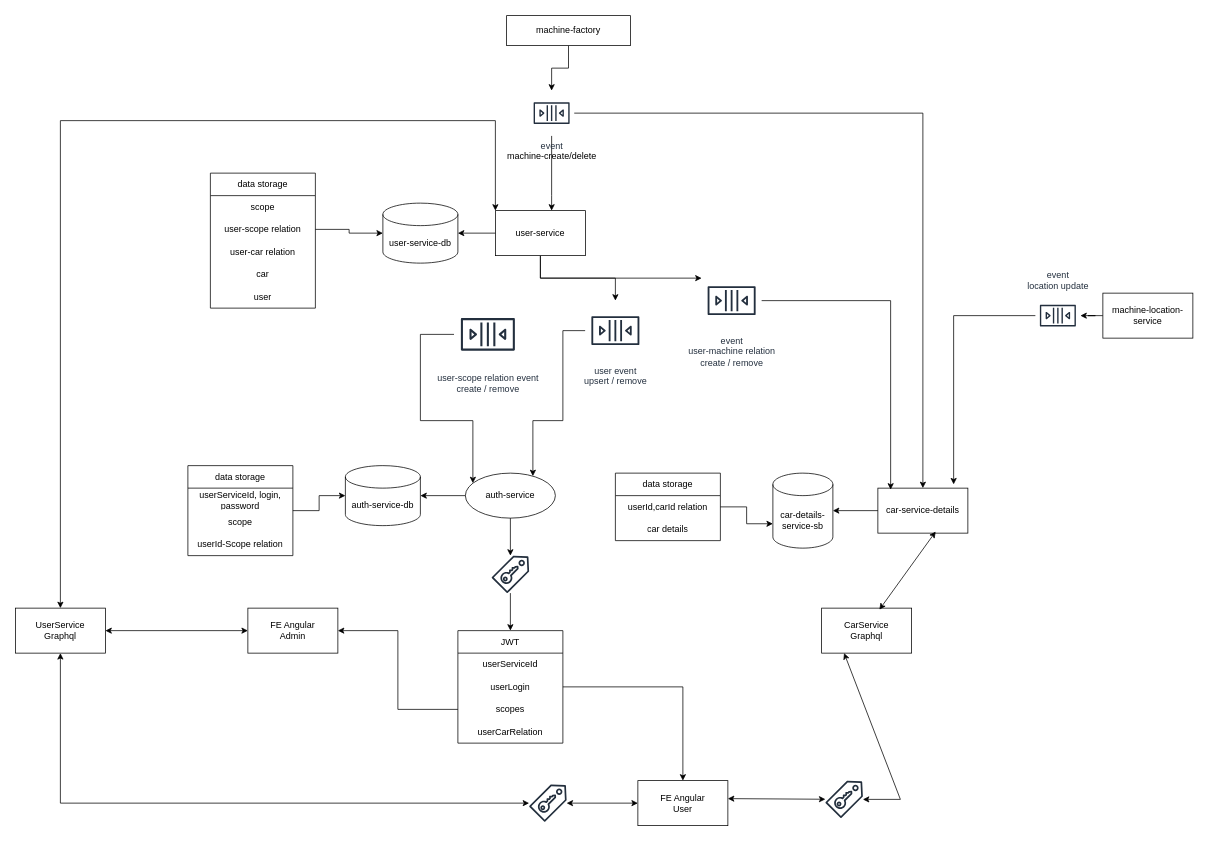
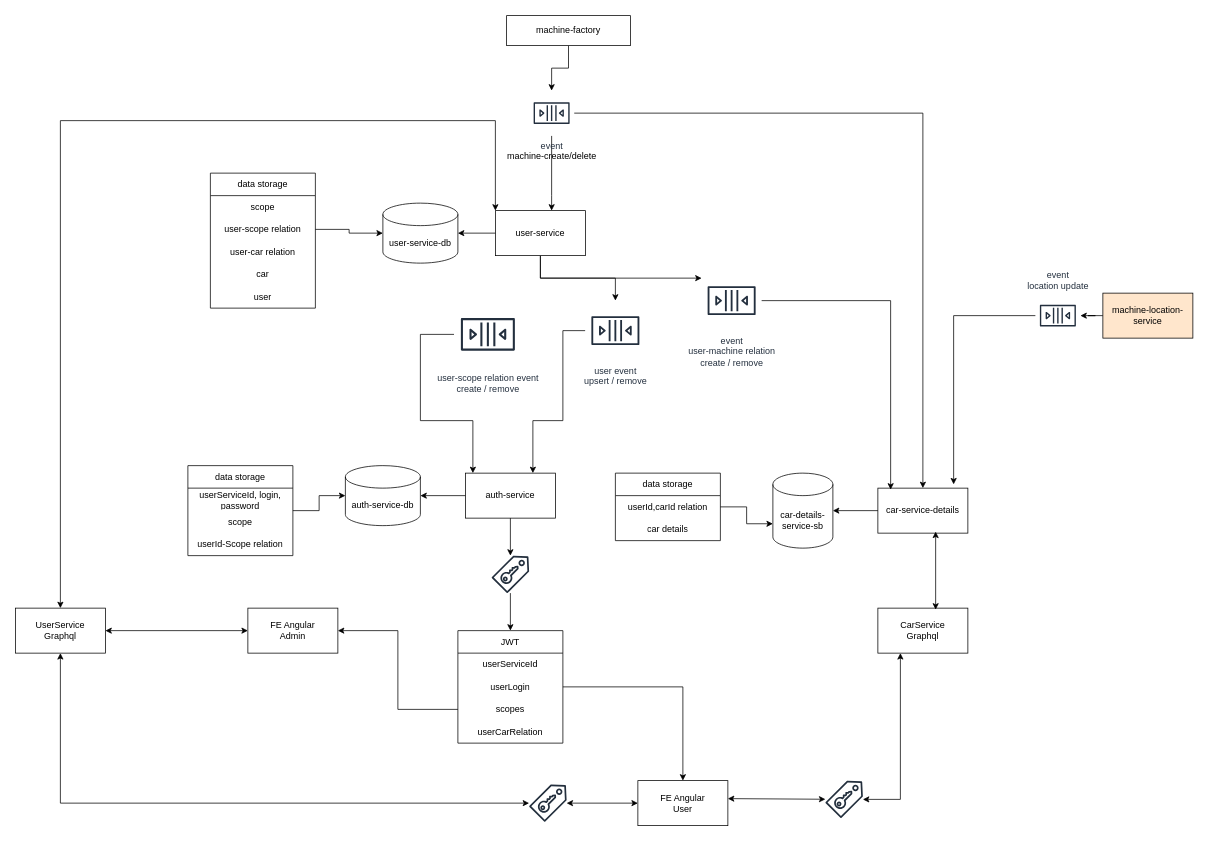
node "machine-location-service": fillcolor #ffffff -> #ffe6cc
node "auth-service": shape ellipse -> rectangle
node "CarService Graphql": moved (867, 630) -> (923, 630)
